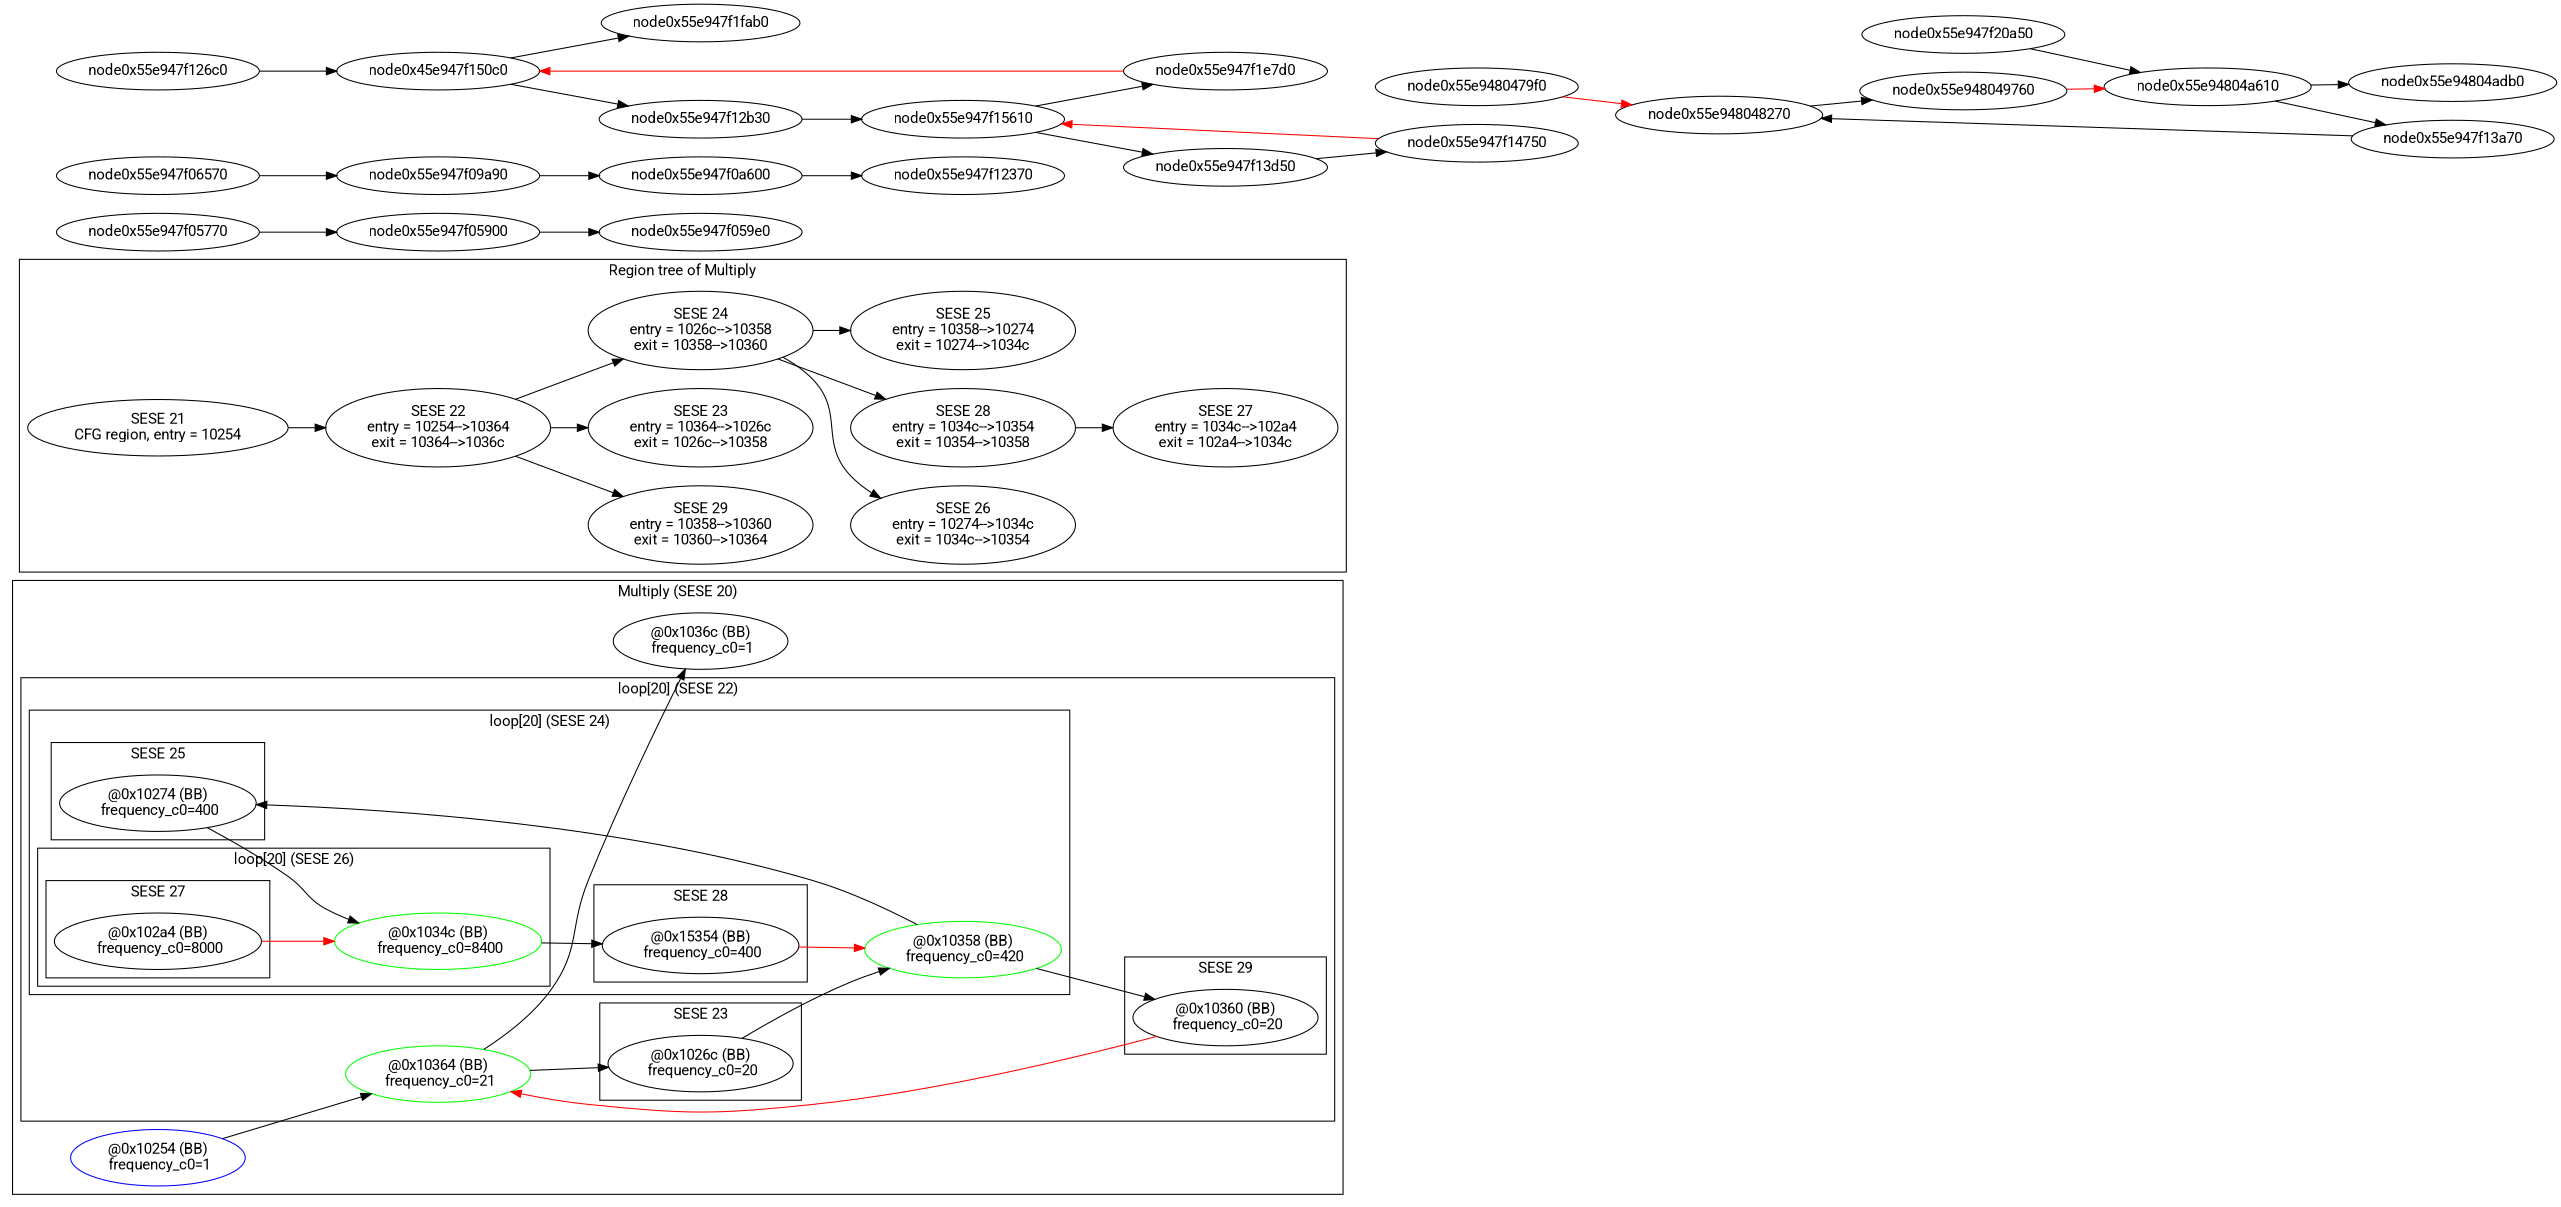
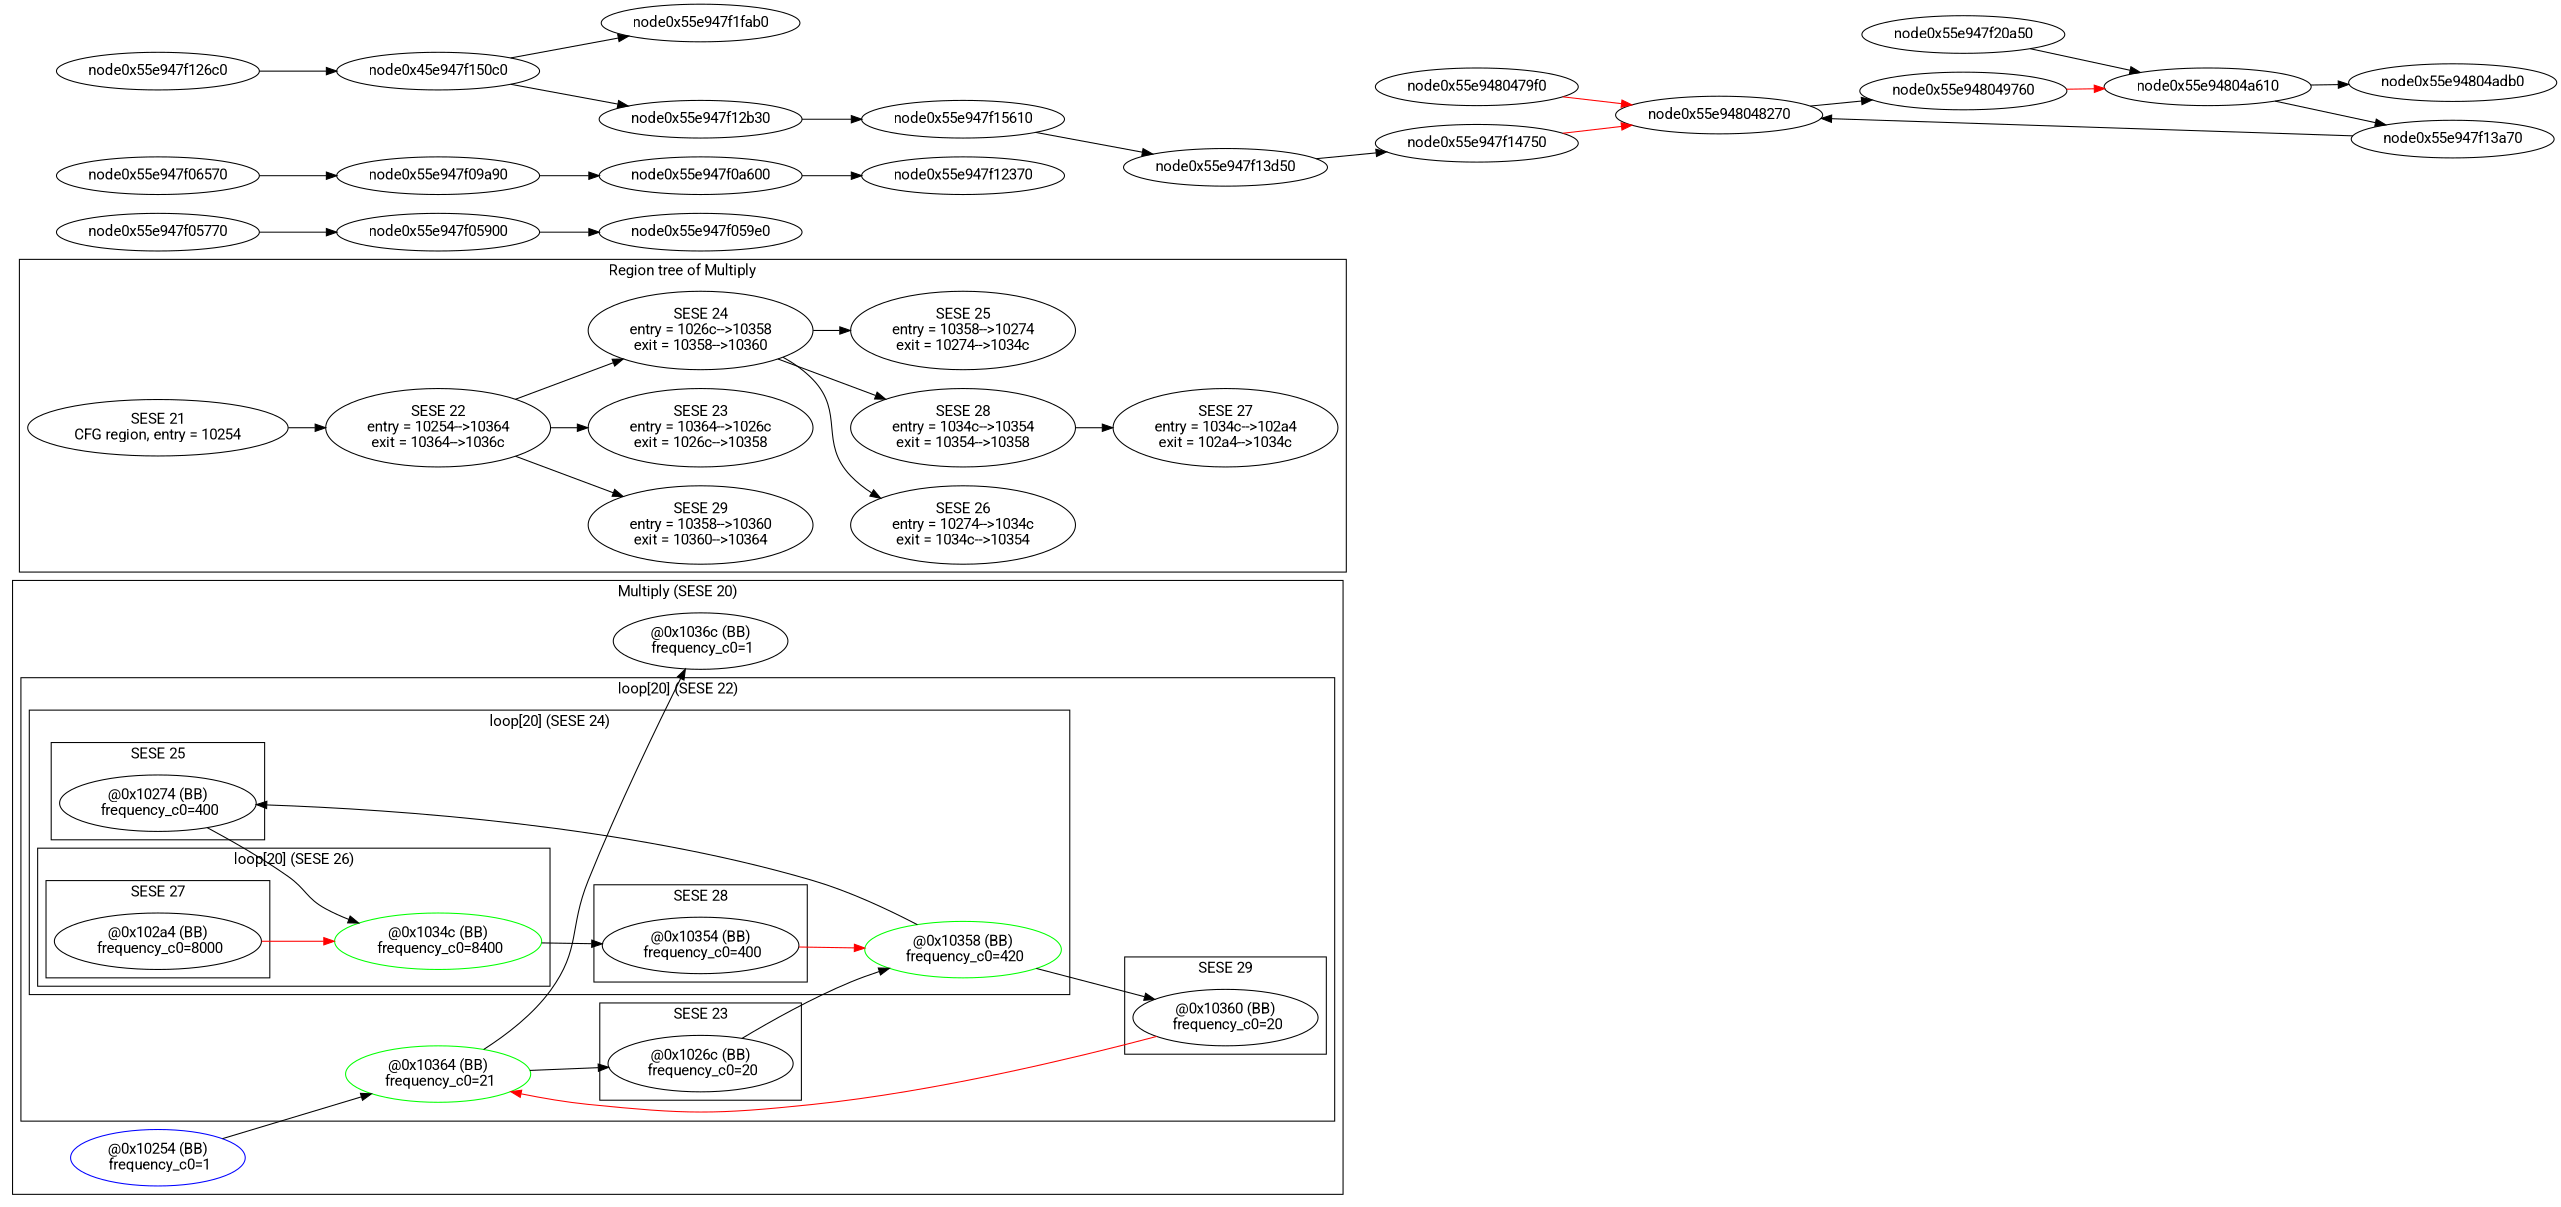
node "node0x55e947f1e7d0": removed
edge "node0x55e947f14750" -> "node0x55e947f15610": now "node0x55e947f14750" -> "node0x55e948048270"
node "@0x15354 (BB) frequency_c0=400": label "@0x15354 (BB) frequency_c0=400" -> "@0x10354 (BB) frequency_c0=400"
